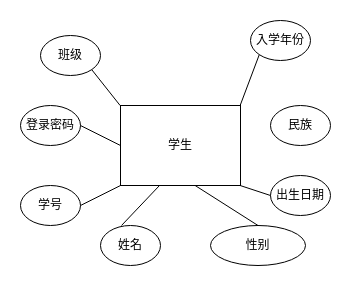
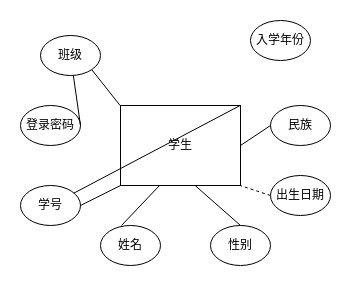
edge "入学年份" -- "学生": now "学号" -- "学生"
edge "登录密码" -- "学生": now "登录密码" -- "班级"
edge "民族" -- "学生": added
edge "学生" -- "出生日期": style solid -> dashed
node "性别": size 95x40 -> 60x40
